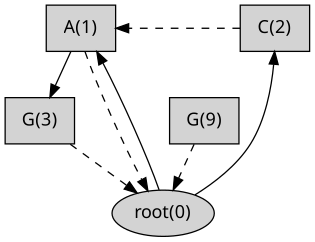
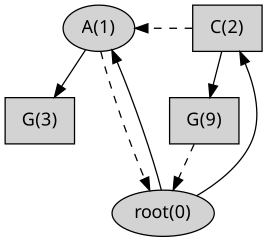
node "A(1)": shape box -> ellipse
edge "C(2)" -> "G(9)": added
edge "G(3)" -> "root(0)": removed
